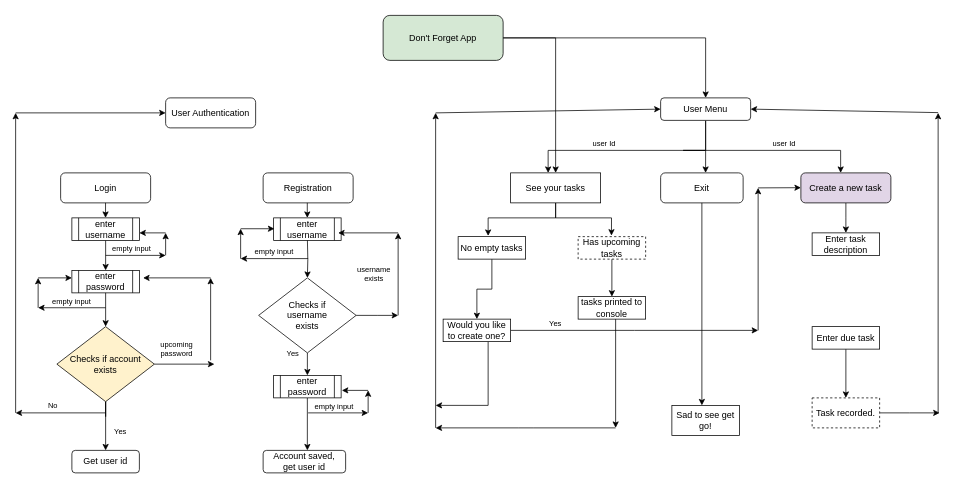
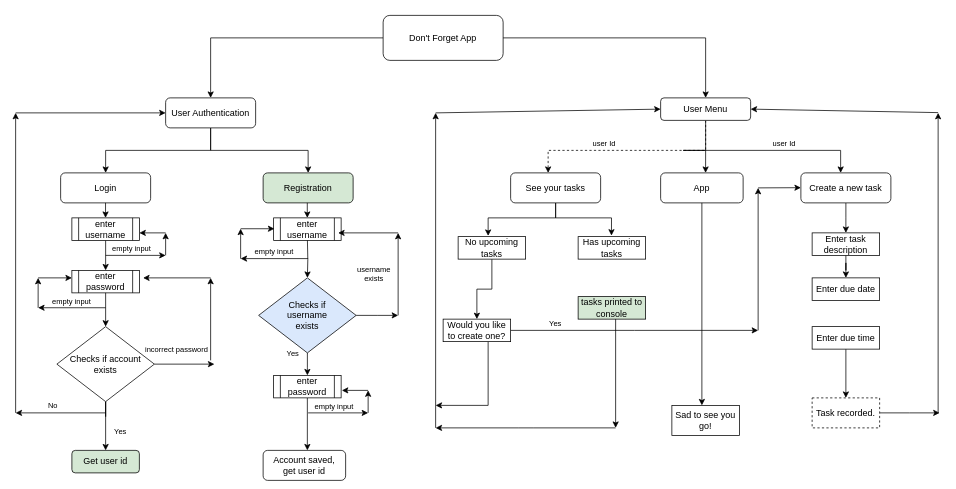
node "Don't Forget App": fillcolor #d5e8d4 -> #ffffff
edge "Don't Forget App" -> "See your tasks": now "Don't Forget App" -> "User Authentication"
edge "User Authentication" -> "Login": added
edge "User Authentication" -> "Registration": added
edge "User Menu" -> "See your tasks": style solid -> dashed
node "Registration": fillcolor #ffffff -> #d5e8d4
node "See your tasks": shape rectangle -> rounded rectangle
node "Exit": label "Exit" -> "App"
node "Create a new task": fillcolor #e1d5e7 -> #ffffff
node "No empty tasks": label "No empty tasks" -> "No upcoming tasks"
node "Has upcoming tasks": style dashed -> solid
edge "Enter task description" -> "Enter due date": added
node "Enter due date": added
edge "Has upcoming tasks" -> "tasks printed to console": removed
node "tasks printed to console": fillcolor #ffffff -> #d5e8d4
node "Checks if username exists": fillcolor #ffffff -> #dae8fc
node "Enter due task": label "Enter due task" -> "Enter due time"
node "upcoming password": label "upcoming password" -> "incorrect password"
node "Checks if account exists": fillcolor #fff2cc -> #ffffff
node "Sad to see get go!": label "Sad to see get go!" -> "Sad to see you go!"
node "Get user id": fillcolor #ffffff -> #d5e8d4
node "Account saved, get user id": size 83x23 -> 83x30
